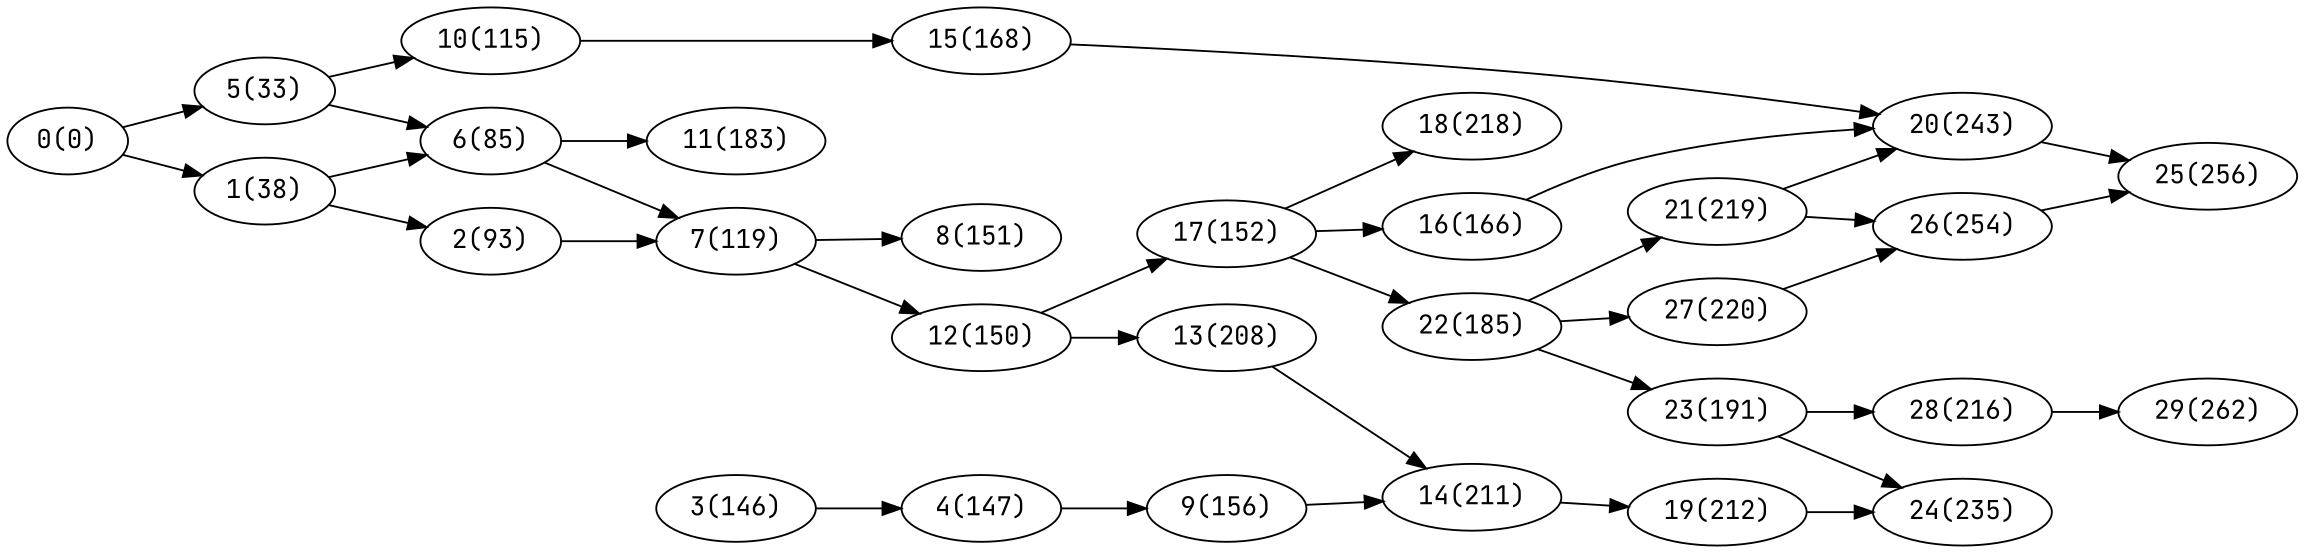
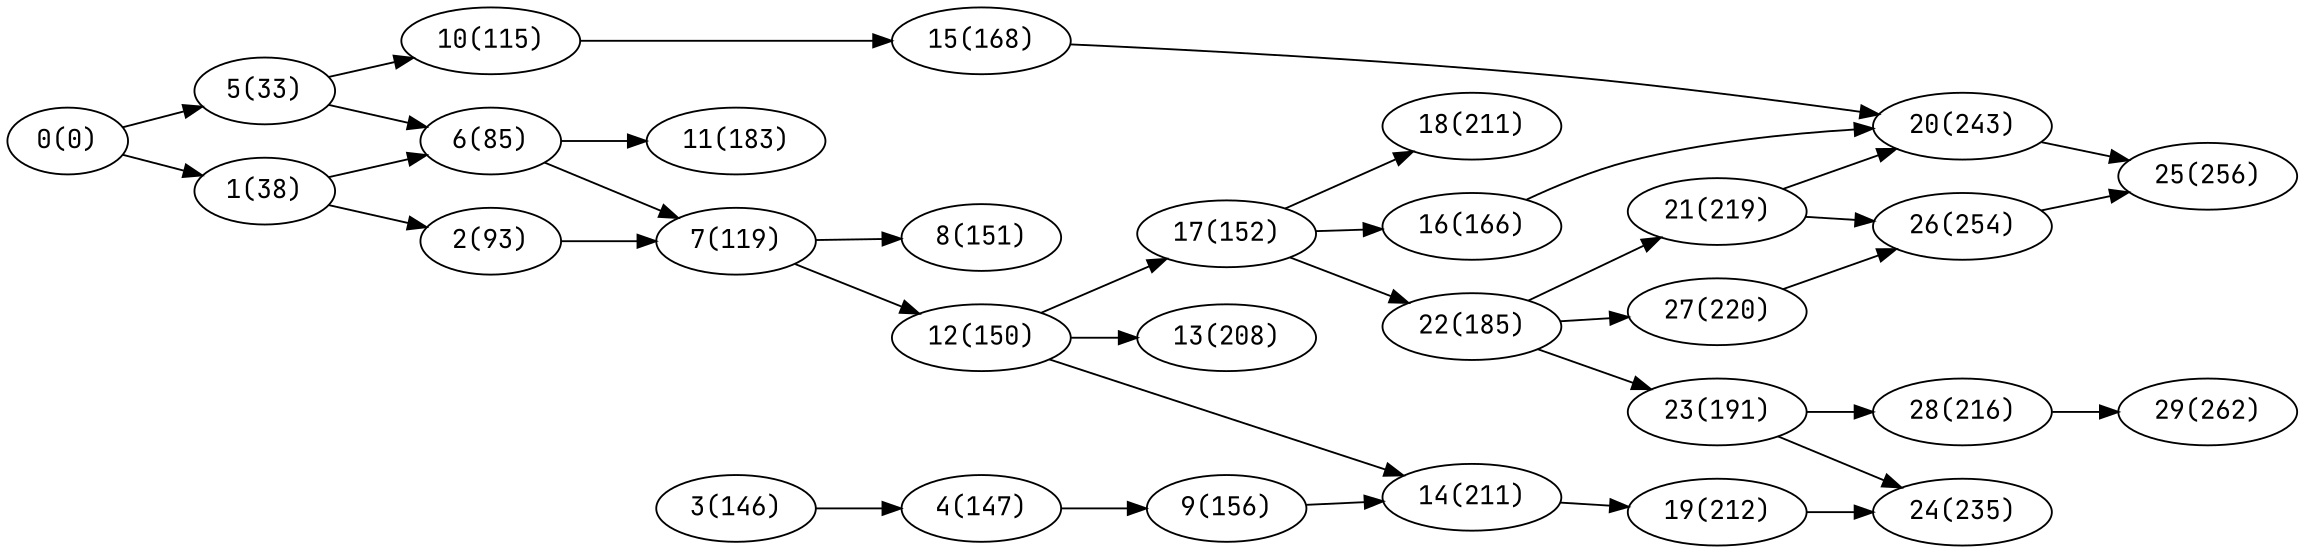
node "18(218)": label "18(218)" -> "18(211)"
edge "13(208)" -> "14(211)": now "12(150)" -> "14(211)"
